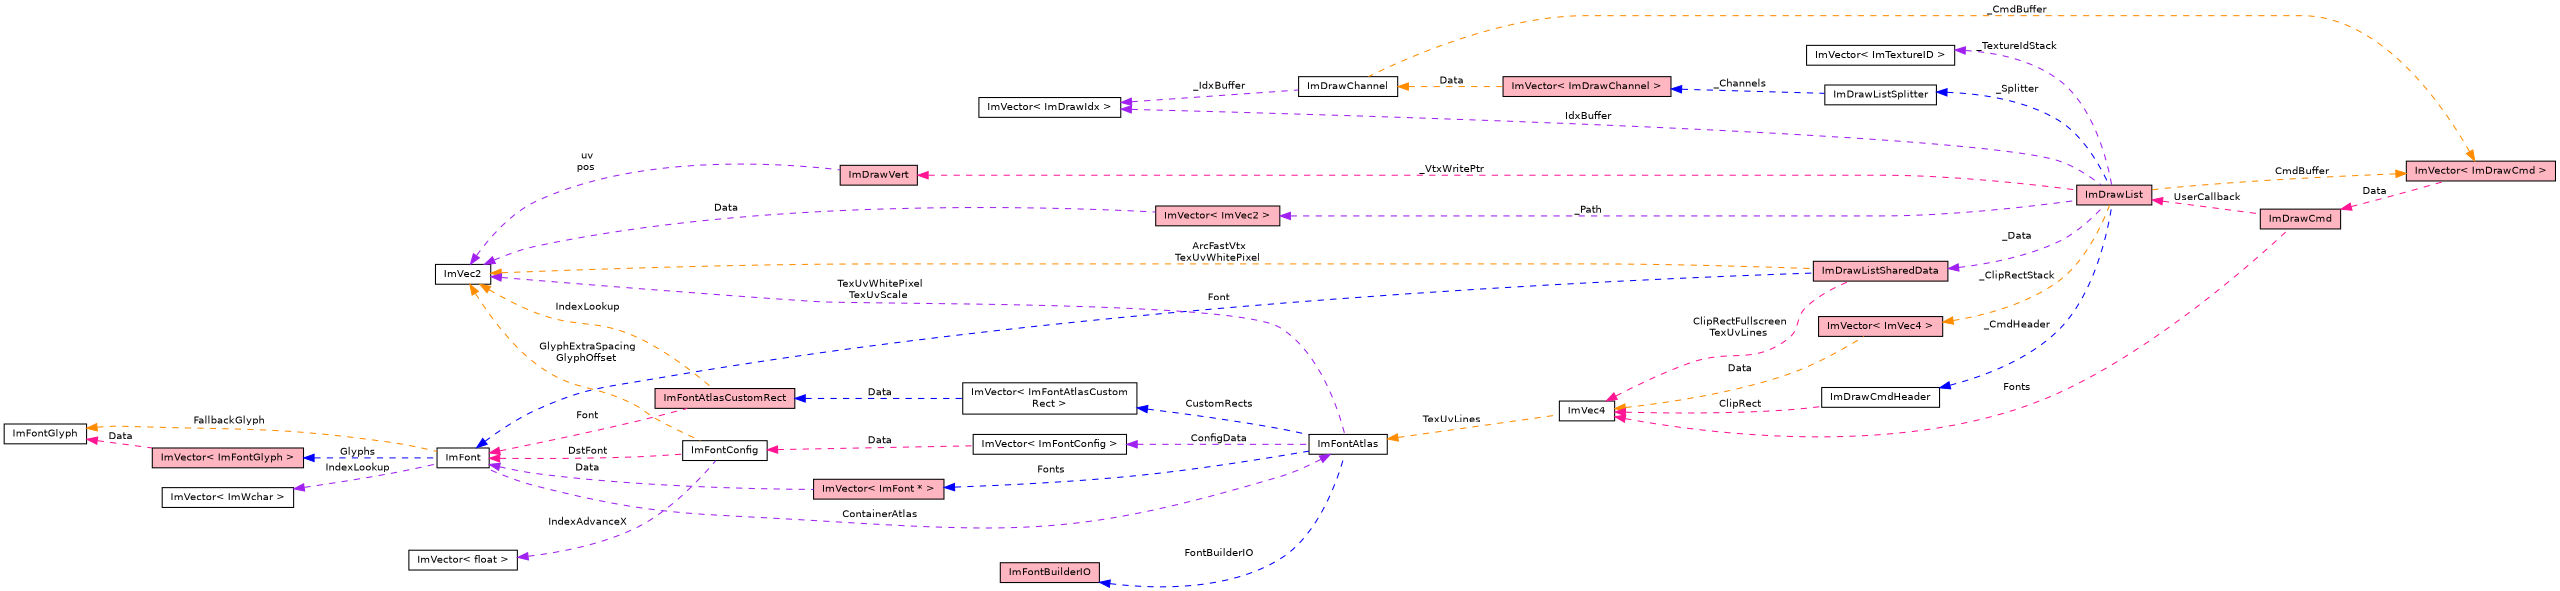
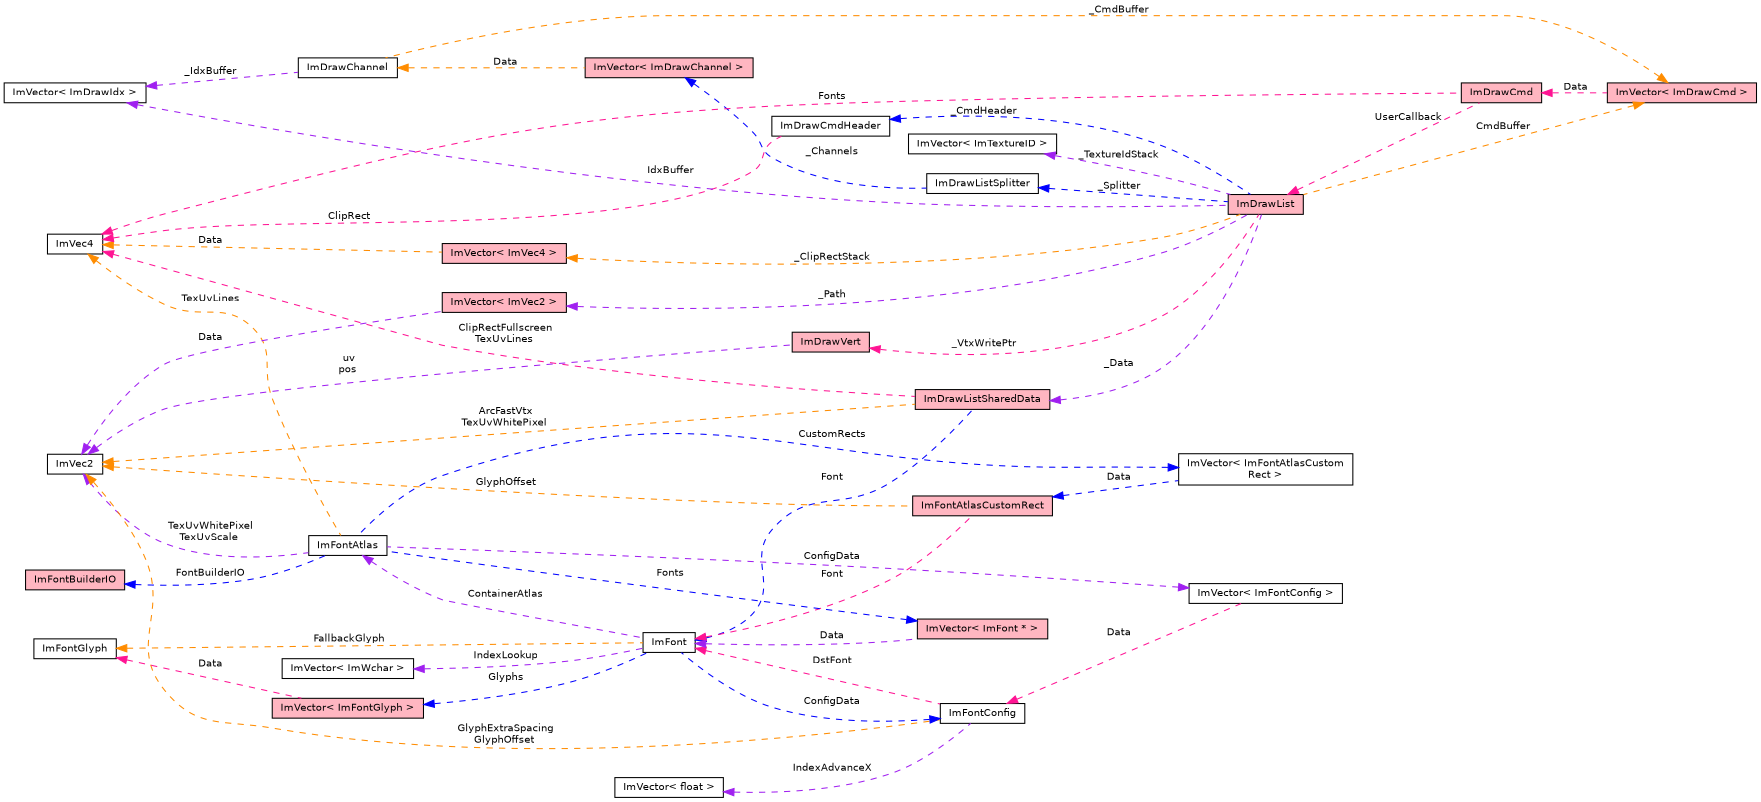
edge "ImFontAtlasCustomRect" -> "ImVec2": label " IndexLookup" -> " GlyphOffset"
edge "ImVec4" -> "ImFontAtlas": reversed
edge "ImFont" -> "ImFontConfig": added, label "ConfigData"
